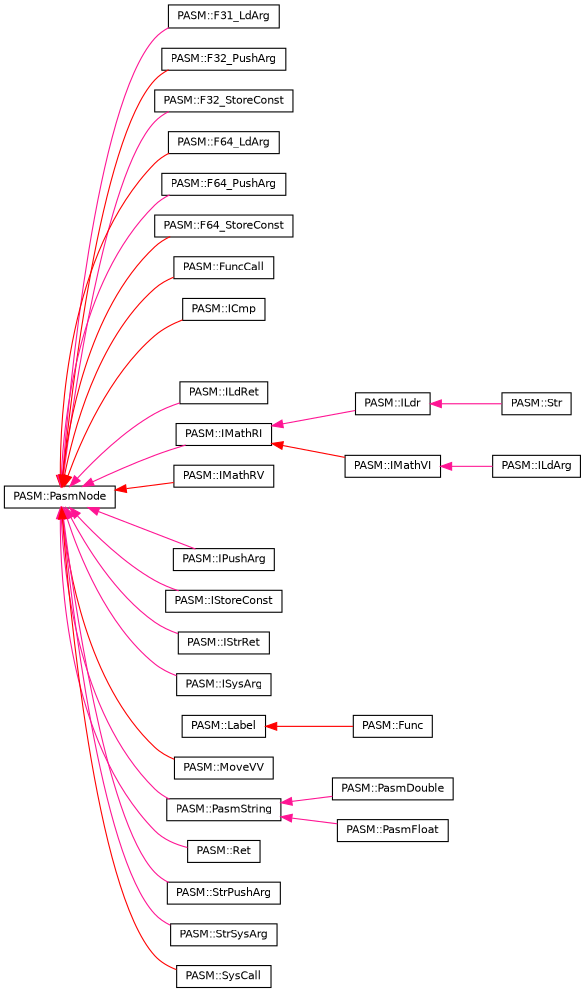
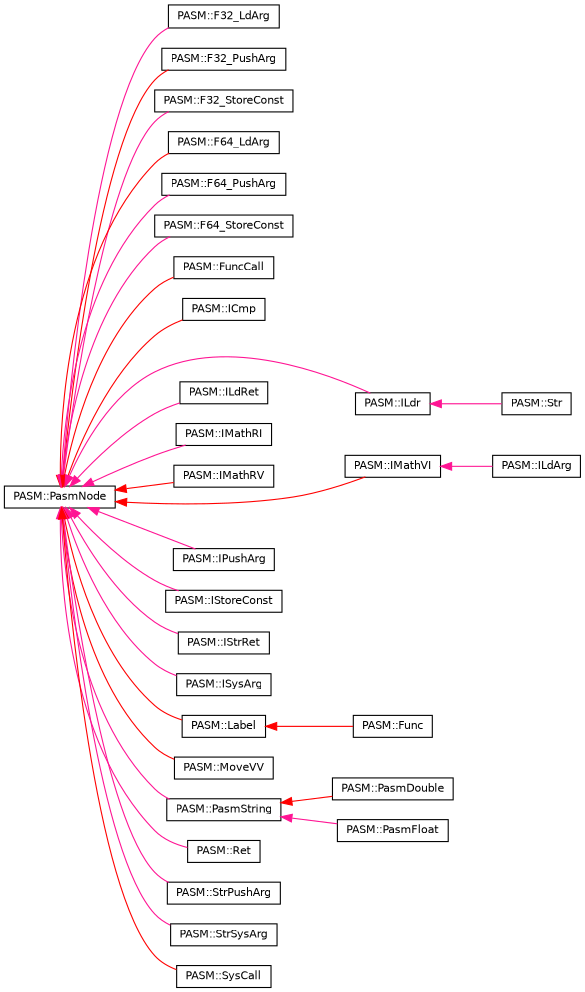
node "PASM::F31_LdArg": label "PASM::F31_LdArg" -> "PASM::F32_LdArg"
edge "PASM::F64_StoreConst" -> "PASM::PasmNode": color red -> deeppink
edge "PASM::ILdr" -> "PASM::IMathRI": now "PASM::ILdr" -> "PASM::PasmNode"
edge "PASM::IMathVI" -> "PASM::IMathRI": now "PASM::IMathVI" -> "PASM::PasmNode"
edge "PASM::Label" -> "PASM::PasmNode": added
edge "PASM::PasmDouble" -> "PASM::PasmString": color deeppink -> red
